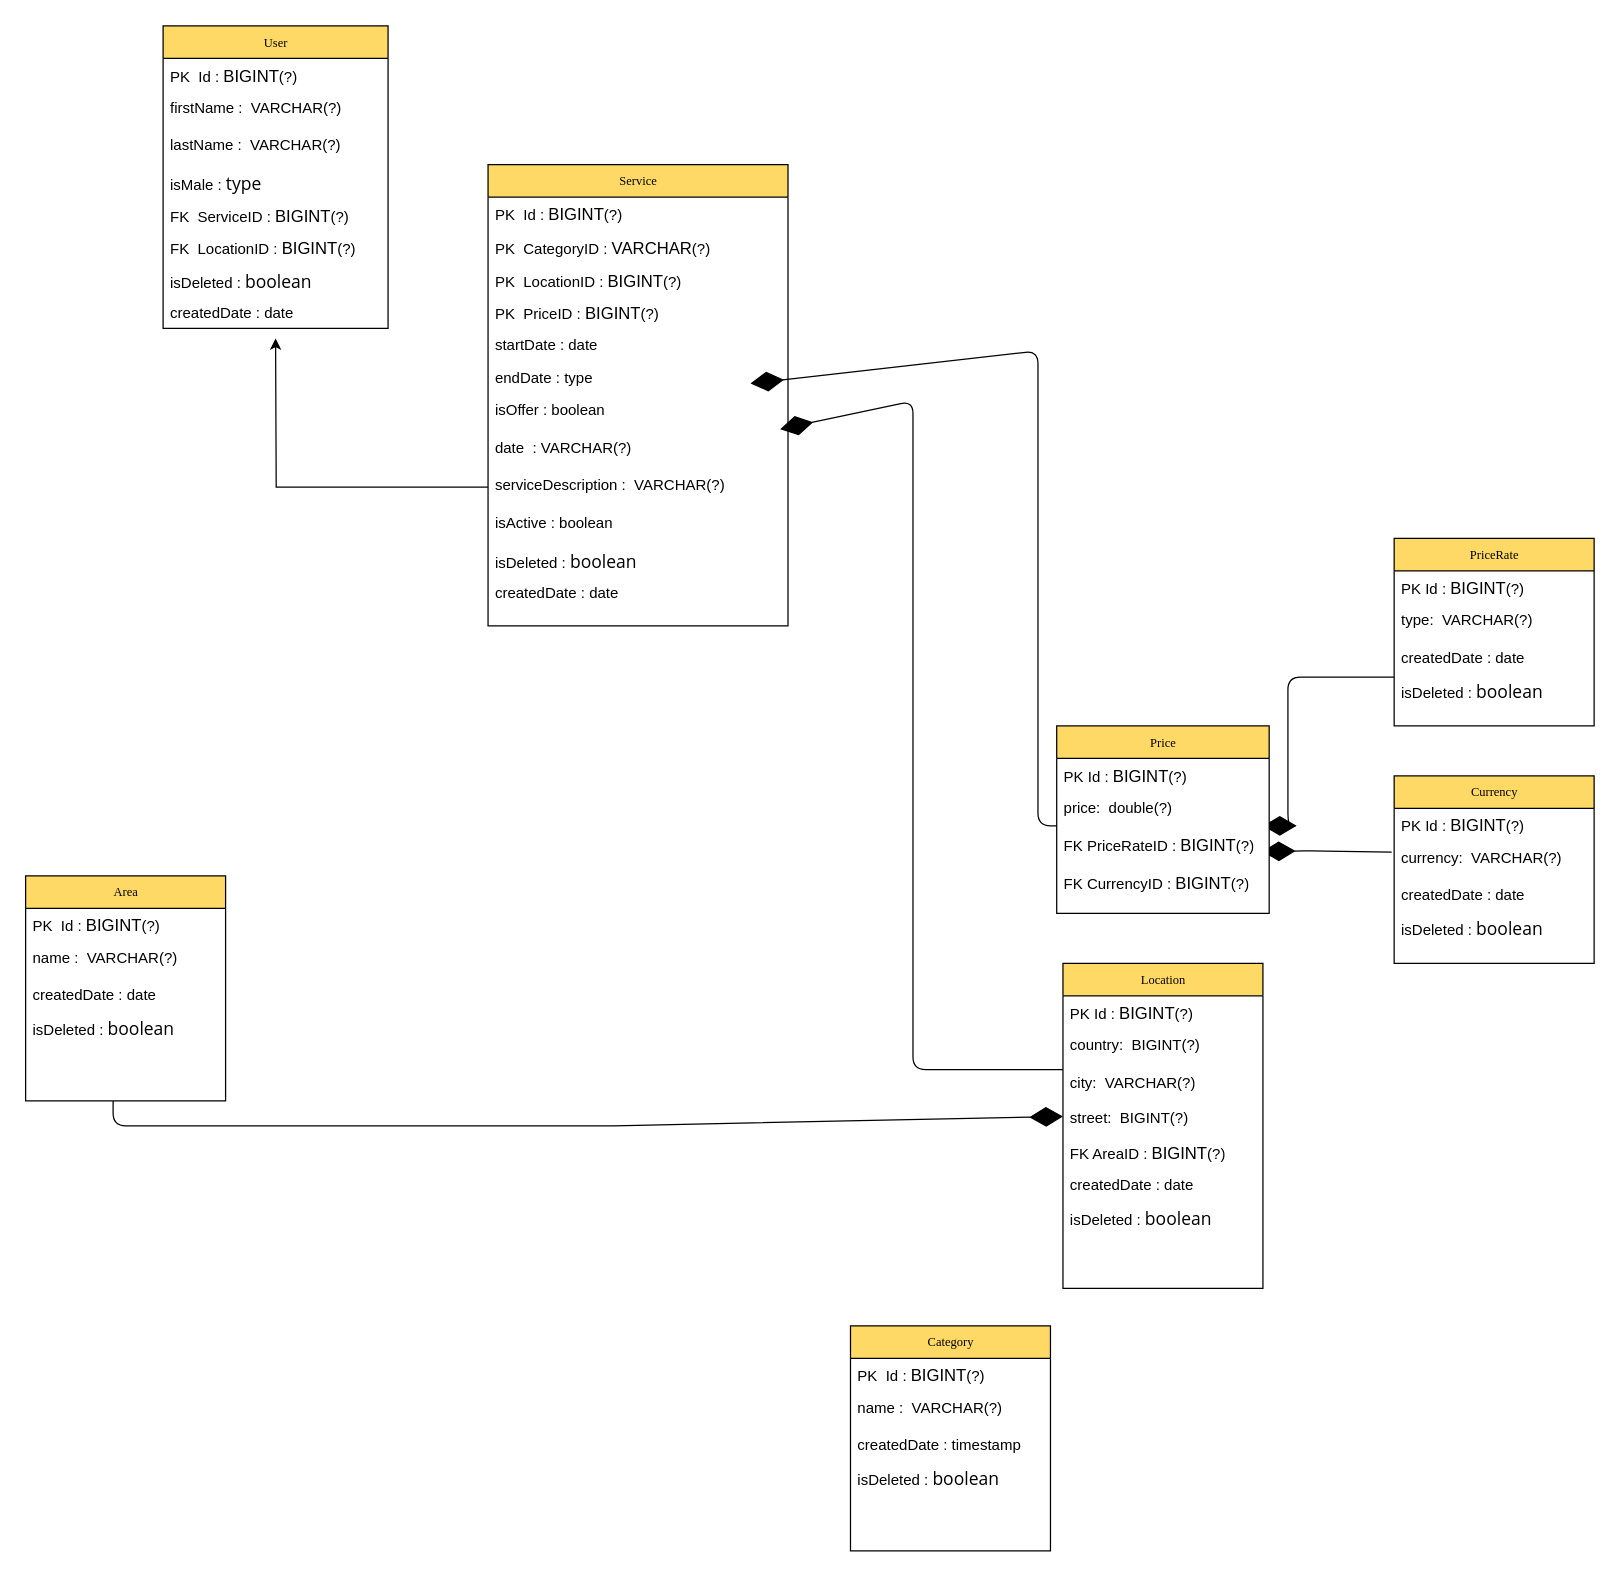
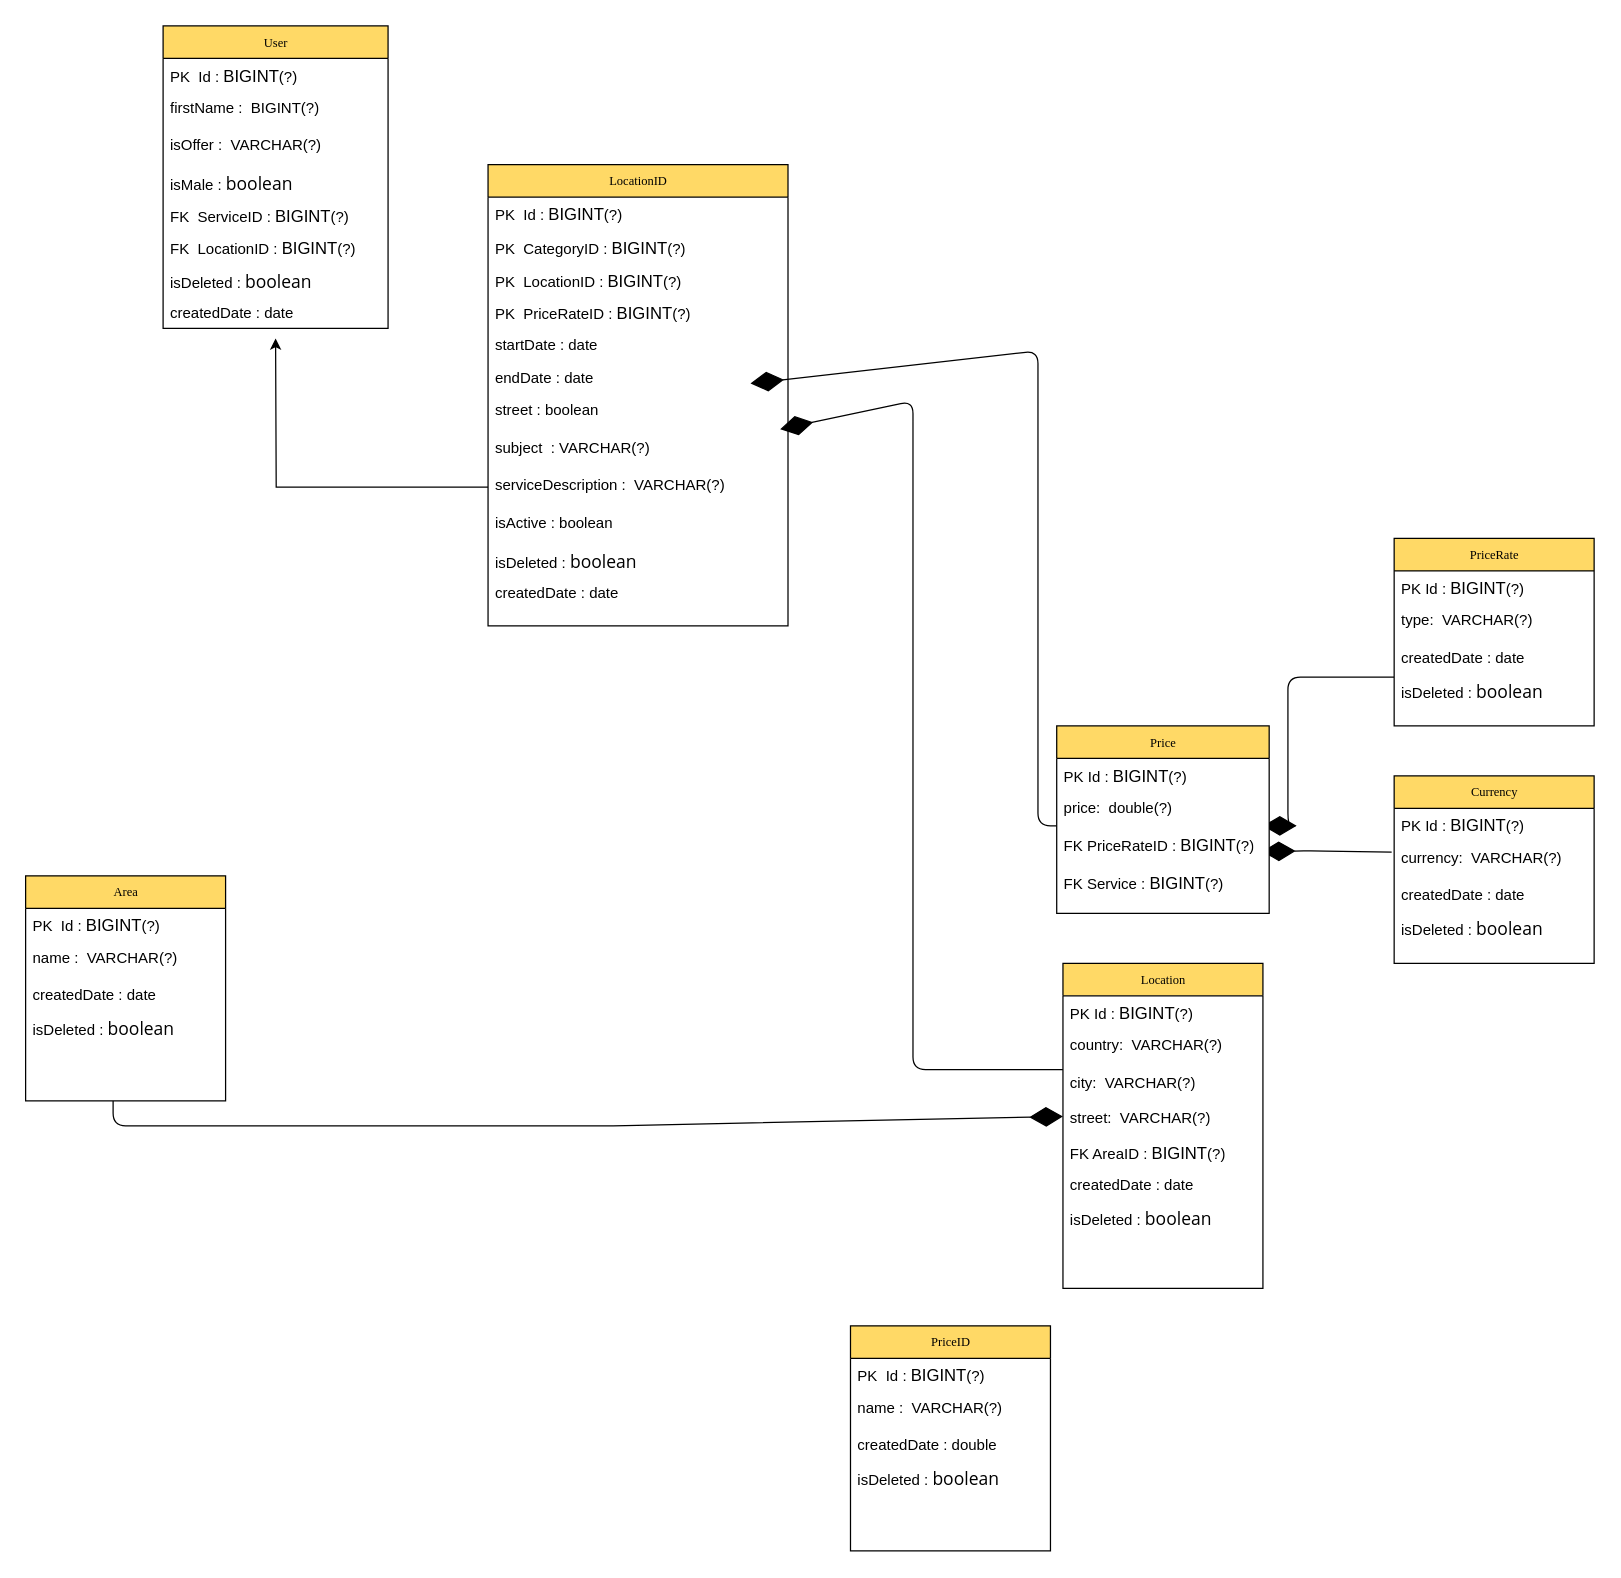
node "firstName : VARCHAR(?)": label "firstName : VARCHAR(?)" -> "firstName : BIGINT(?)"
node "lastName : VARCHAR(?)": label "lastName : VARCHAR(?)" -> "isOffer : VARCHAR(?)"
node "Service": label "Service" -> "LocationID"
node "isMale : type": label "isMale : type" -> "isMale : boolean"
node "PK CategoryID : VARCHAR(?)": label "PK CategoryID : VARCHAR(?)" -> "PK CategoryID : BIGINT(?)"
node "PK PriceID : BIGINT(?)": label "PK PriceID : BIGINT(?)" -> "PK PriceRateID : BIGINT(?)"
node "endDate : type": label "endDate : type" -> "endDate : date"
node "isOffer : boolean": label "isOffer : boolean" -> "street : boolean"
node "date : VARCHAR(?)": label "date : VARCHAR(?)" -> "subject : VARCHAR(?)"
node "FK CurrencyID : BIGINT(?)": label "FK CurrencyID : BIGINT(?)" -> "FK Service : BIGINT(?)"
node "country: BIGINT(?)": label "country: BIGINT(?)" -> "country: VARCHAR(?)"
node "street: BIGINT(?)": label "street: BIGINT(?)" -> "street: VARCHAR(?)"
node "Category": label "Category" -> "PriceID"
node "createdDate : timestamp": label "createdDate : timestamp" -> "createdDate : double"
